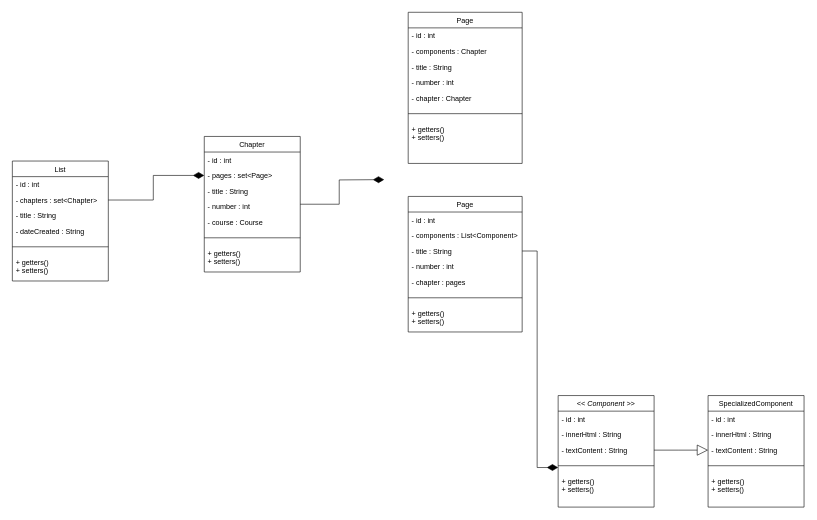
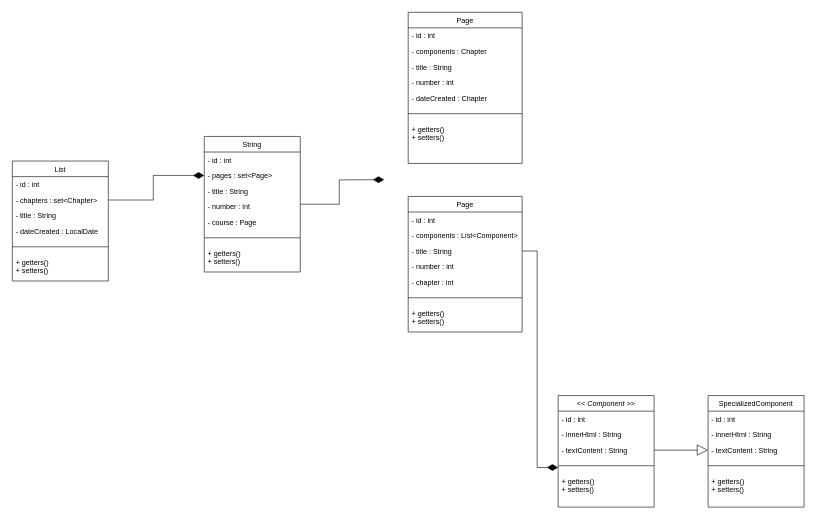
node "- chapter : Chapter": label "- chapter : Chapter" -> "- dateCreated : Chapter"
node "Chapter": label "Chapter" -> "String"
node "- course : Course": label "- course : Course" -> "- course : Page"
node "- dateCreated : String": label "- dateCreated : String" -> "- dateCreated : LocalDate"
node "- chapter : pages": label "- chapter : pages" -> "- chapter : int"
